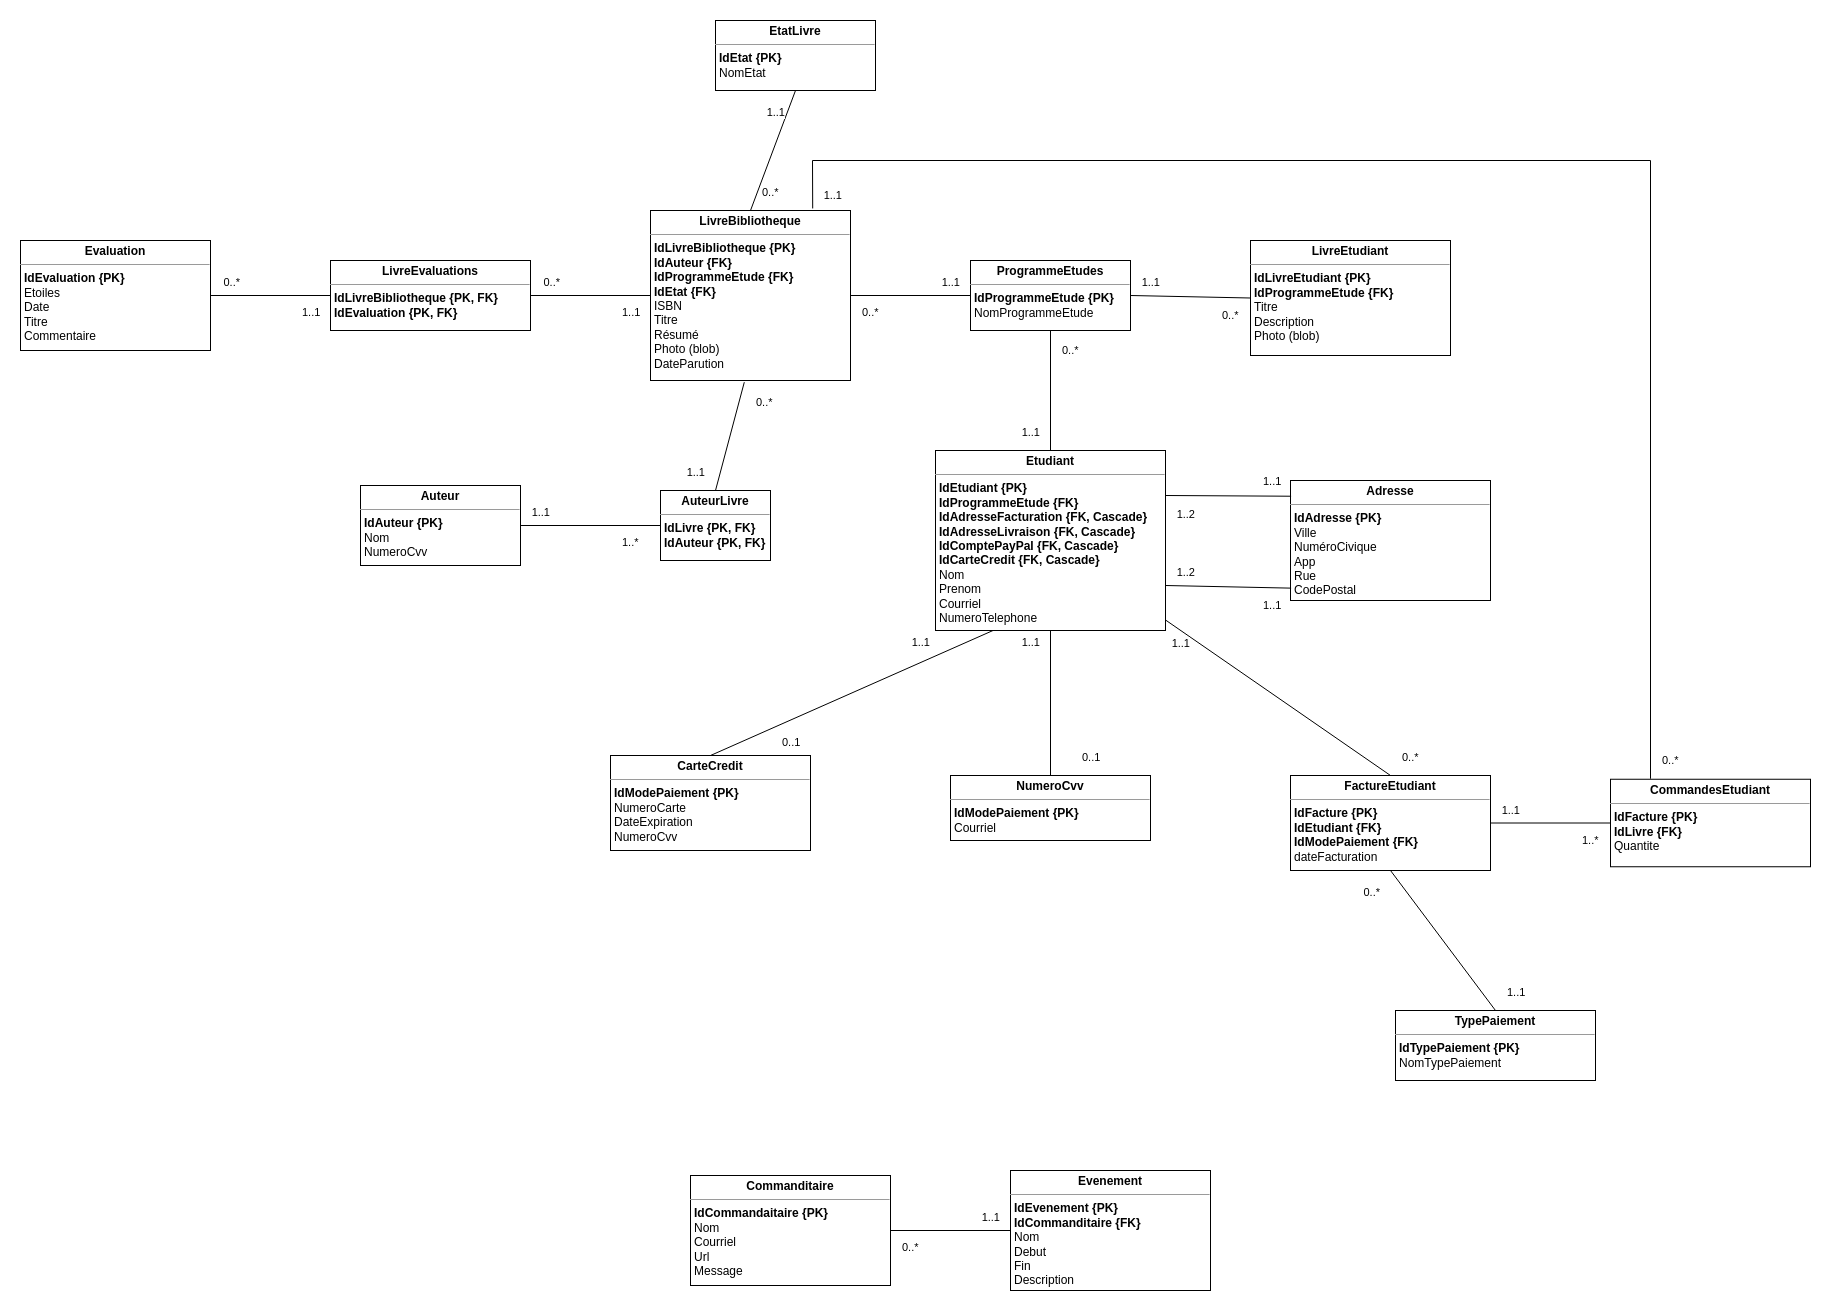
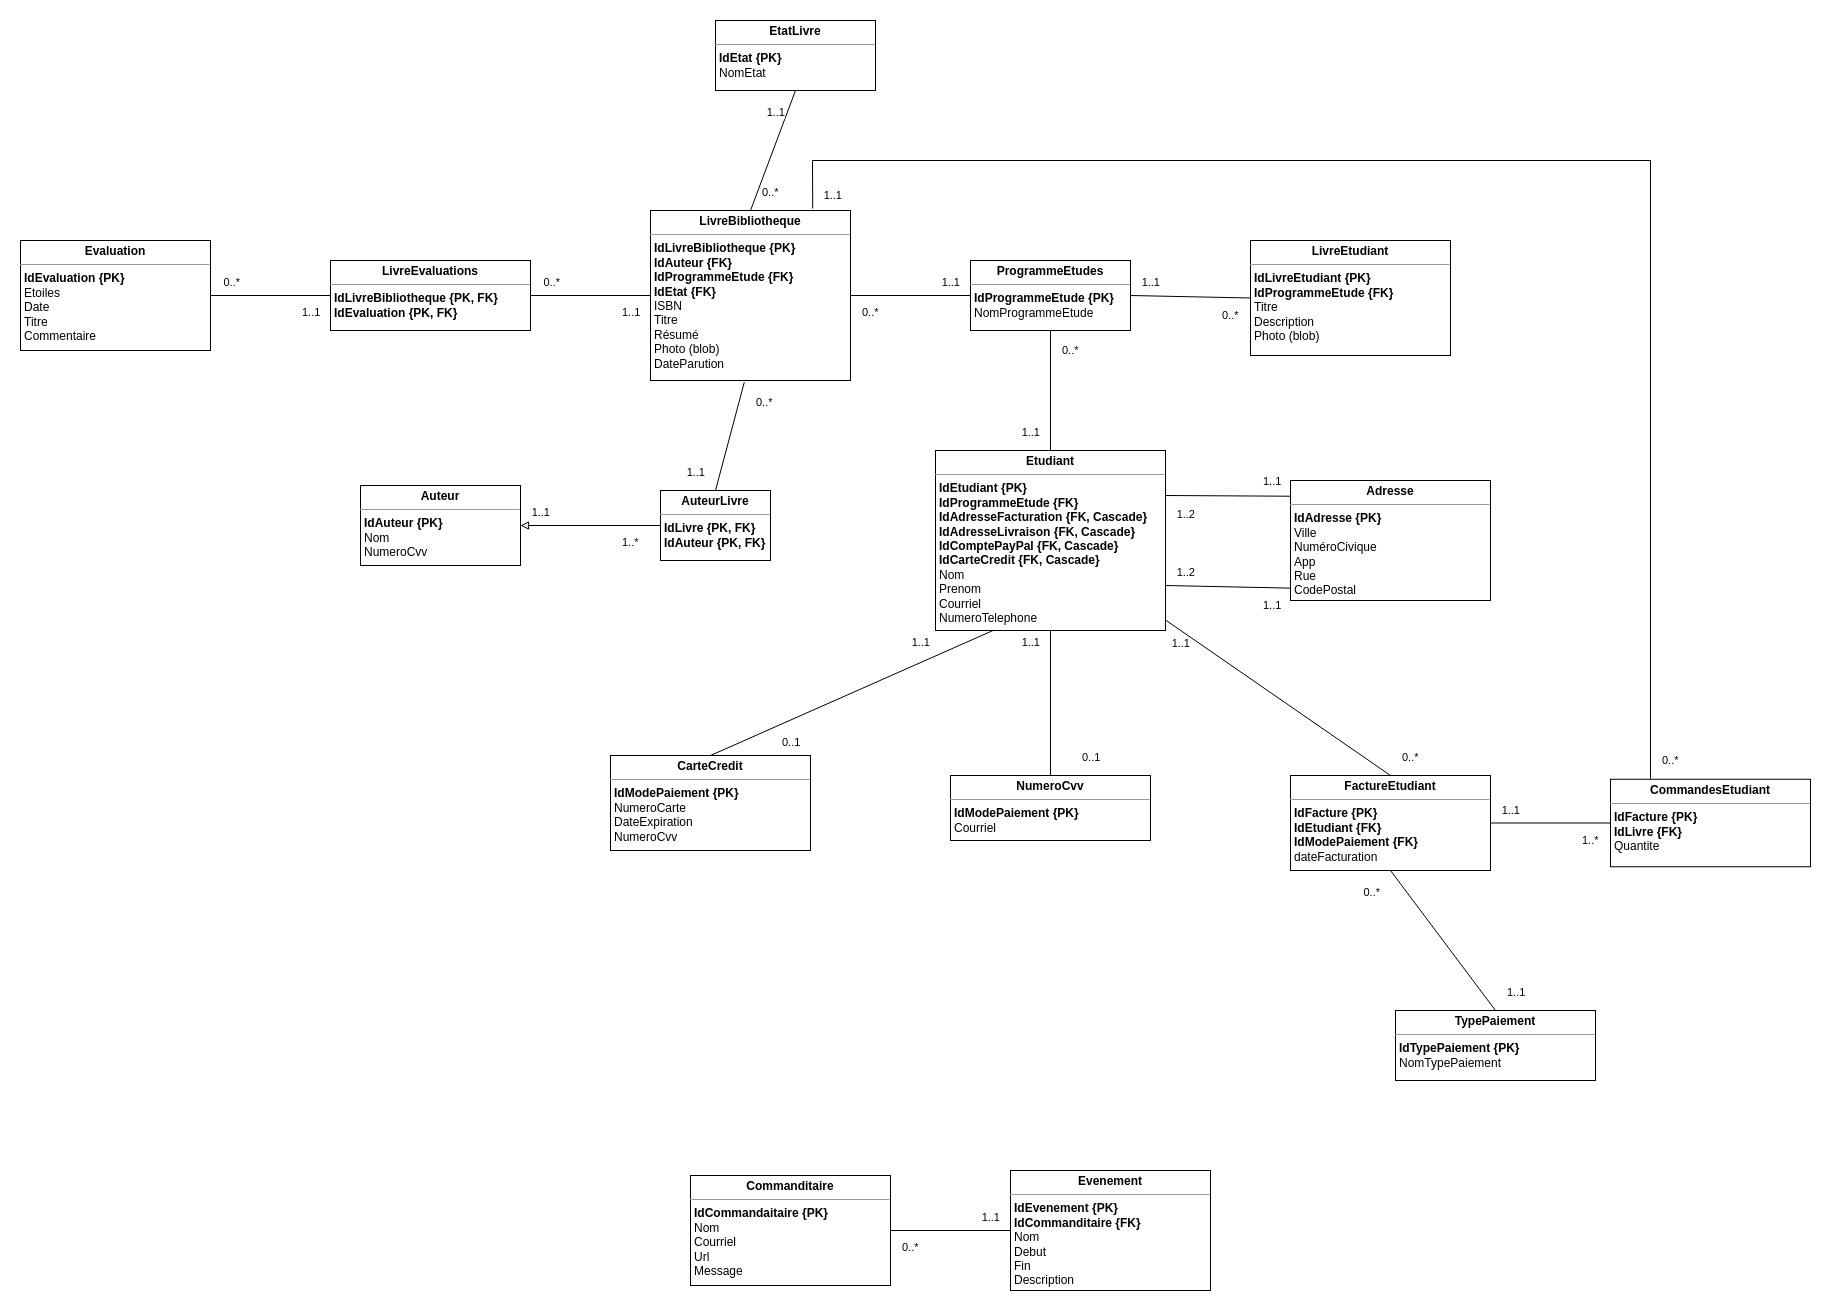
edge "Auteur IdAuteur {PK} Nom NumeroCvv" -- "AuteurLivre IdLivre {PK, FK} IdAuteur {PK, FK}": arrowhead none -> block
